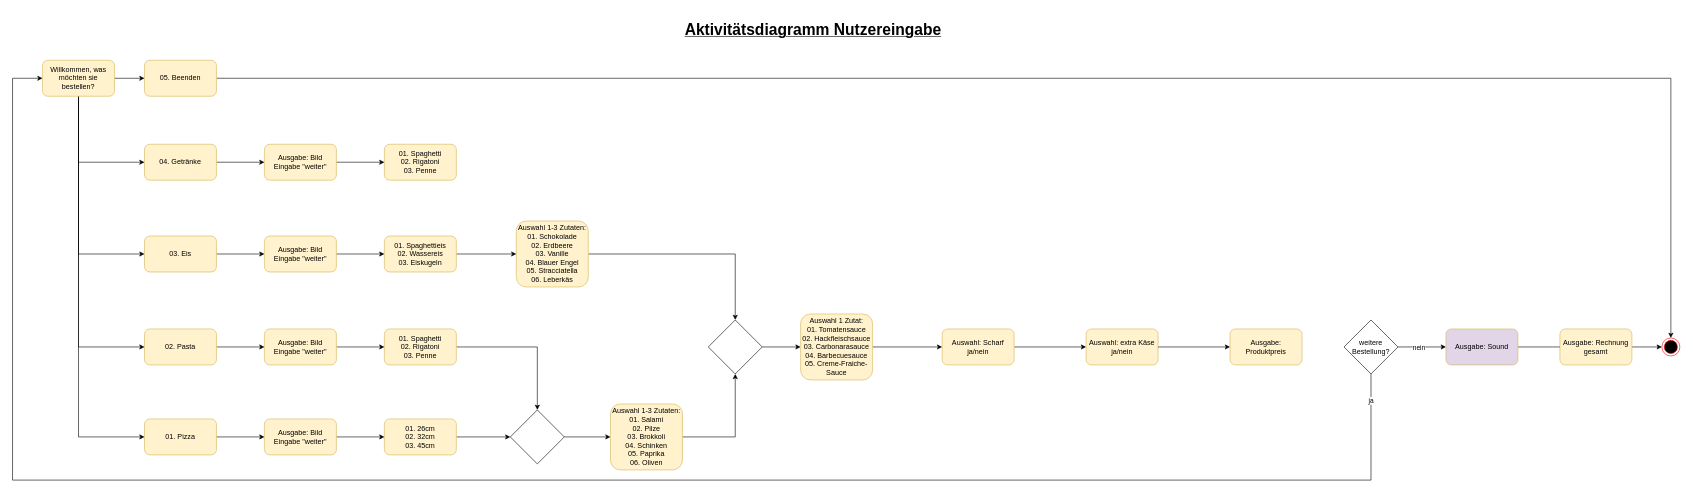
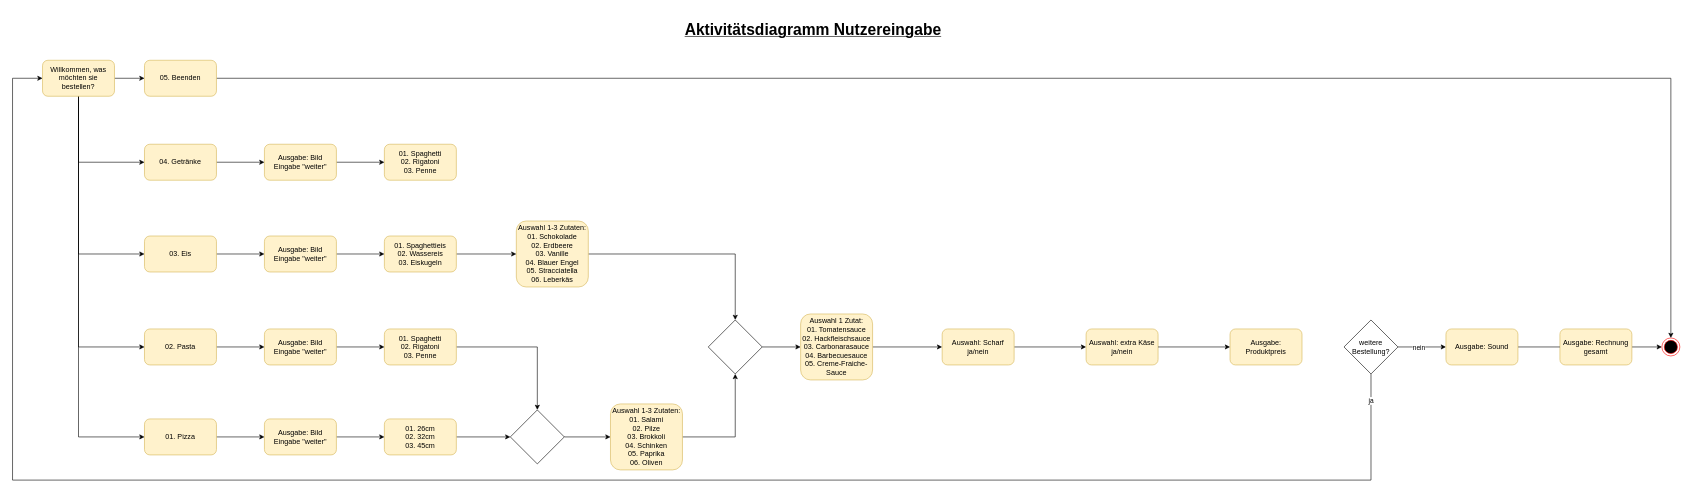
node "Ausgabe: Sound": fillcolor #e1d5e7 -> #fff2cc
